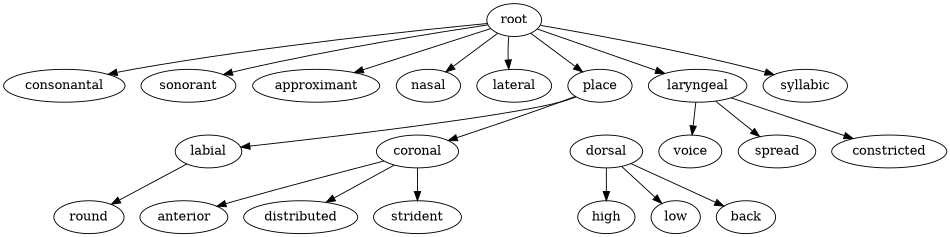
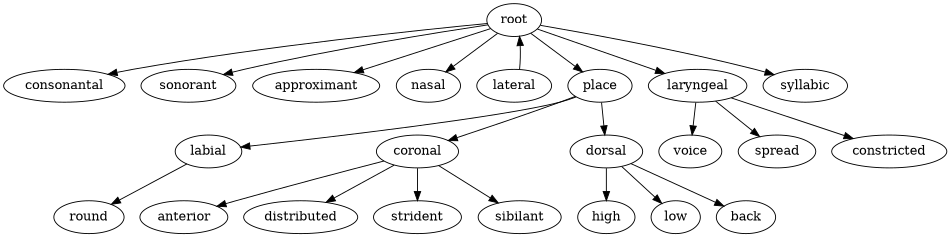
edge "root" -> "lateral": reversed
edge "place" -> "dorsal": added
node "sibilant": added
